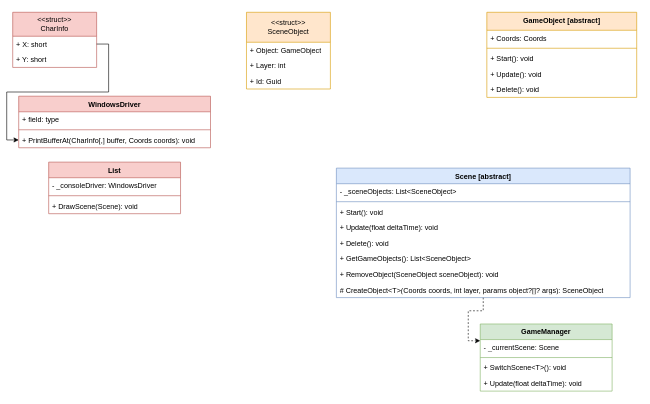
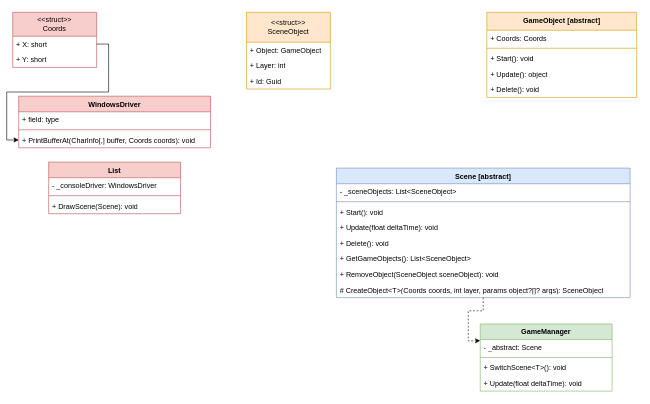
node "<<struct>> CharInfo": label "<<struct>> CharInfo" -> "<<struct>> Coords"
node "+ Update(): void": label "+ Update(): void" -> "+ Update(): object"
node "- _currentScene: Scene": label "- _currentScene: Scene" -> "- _abstract: Scene"
